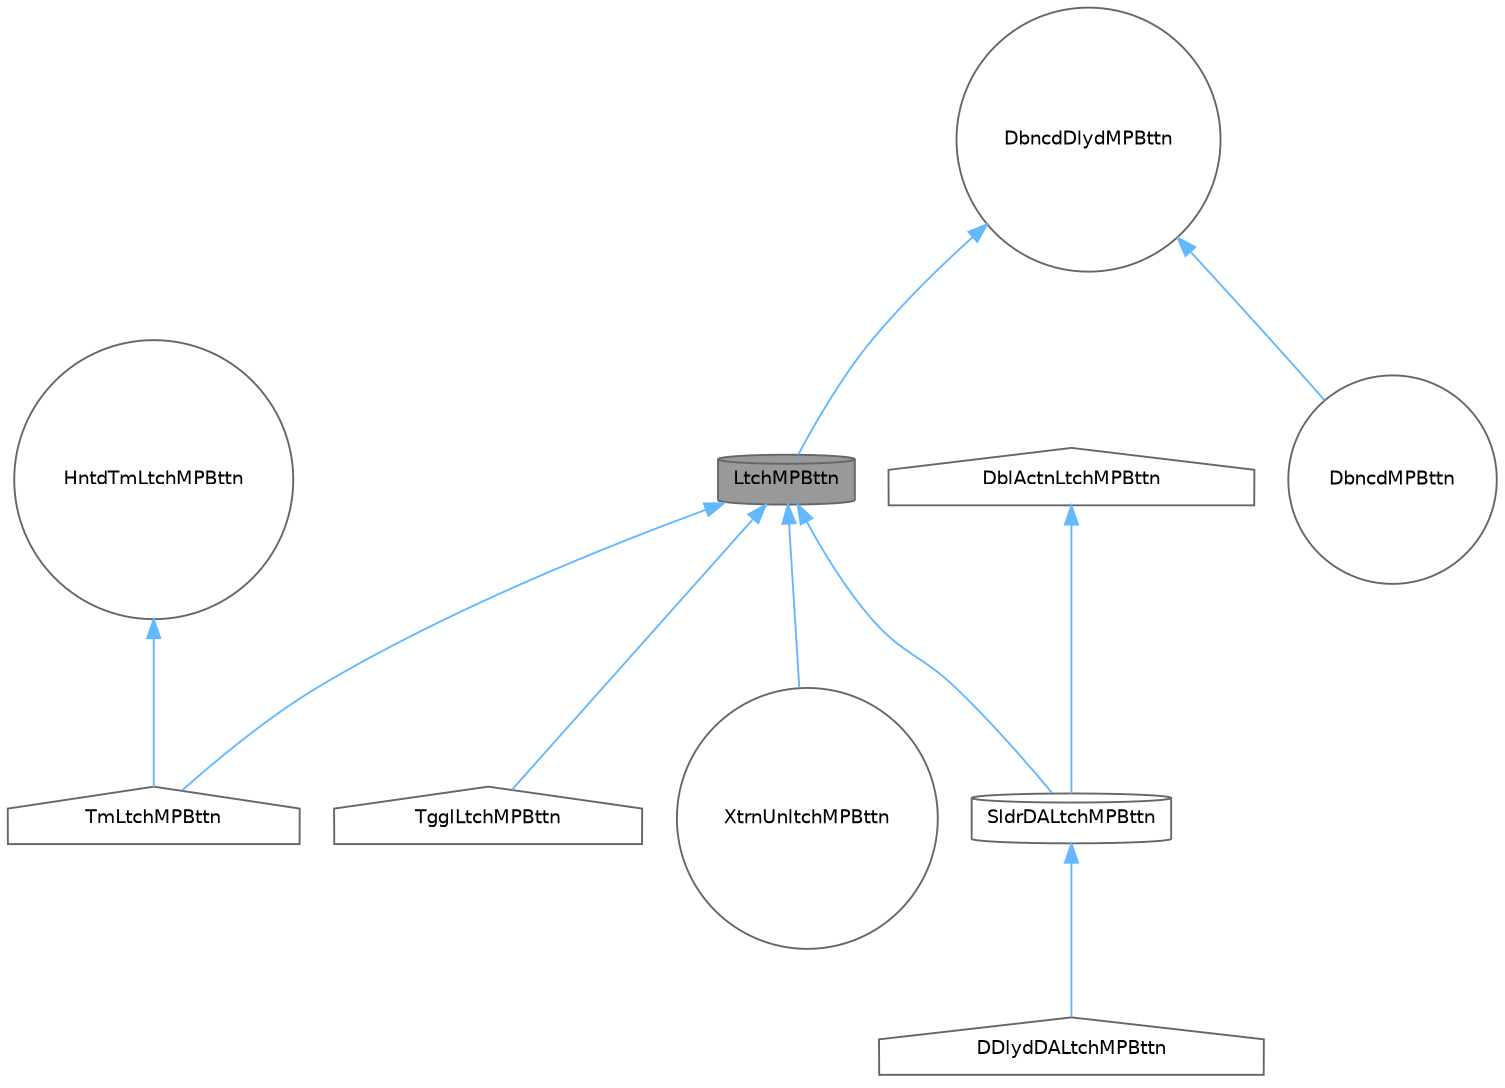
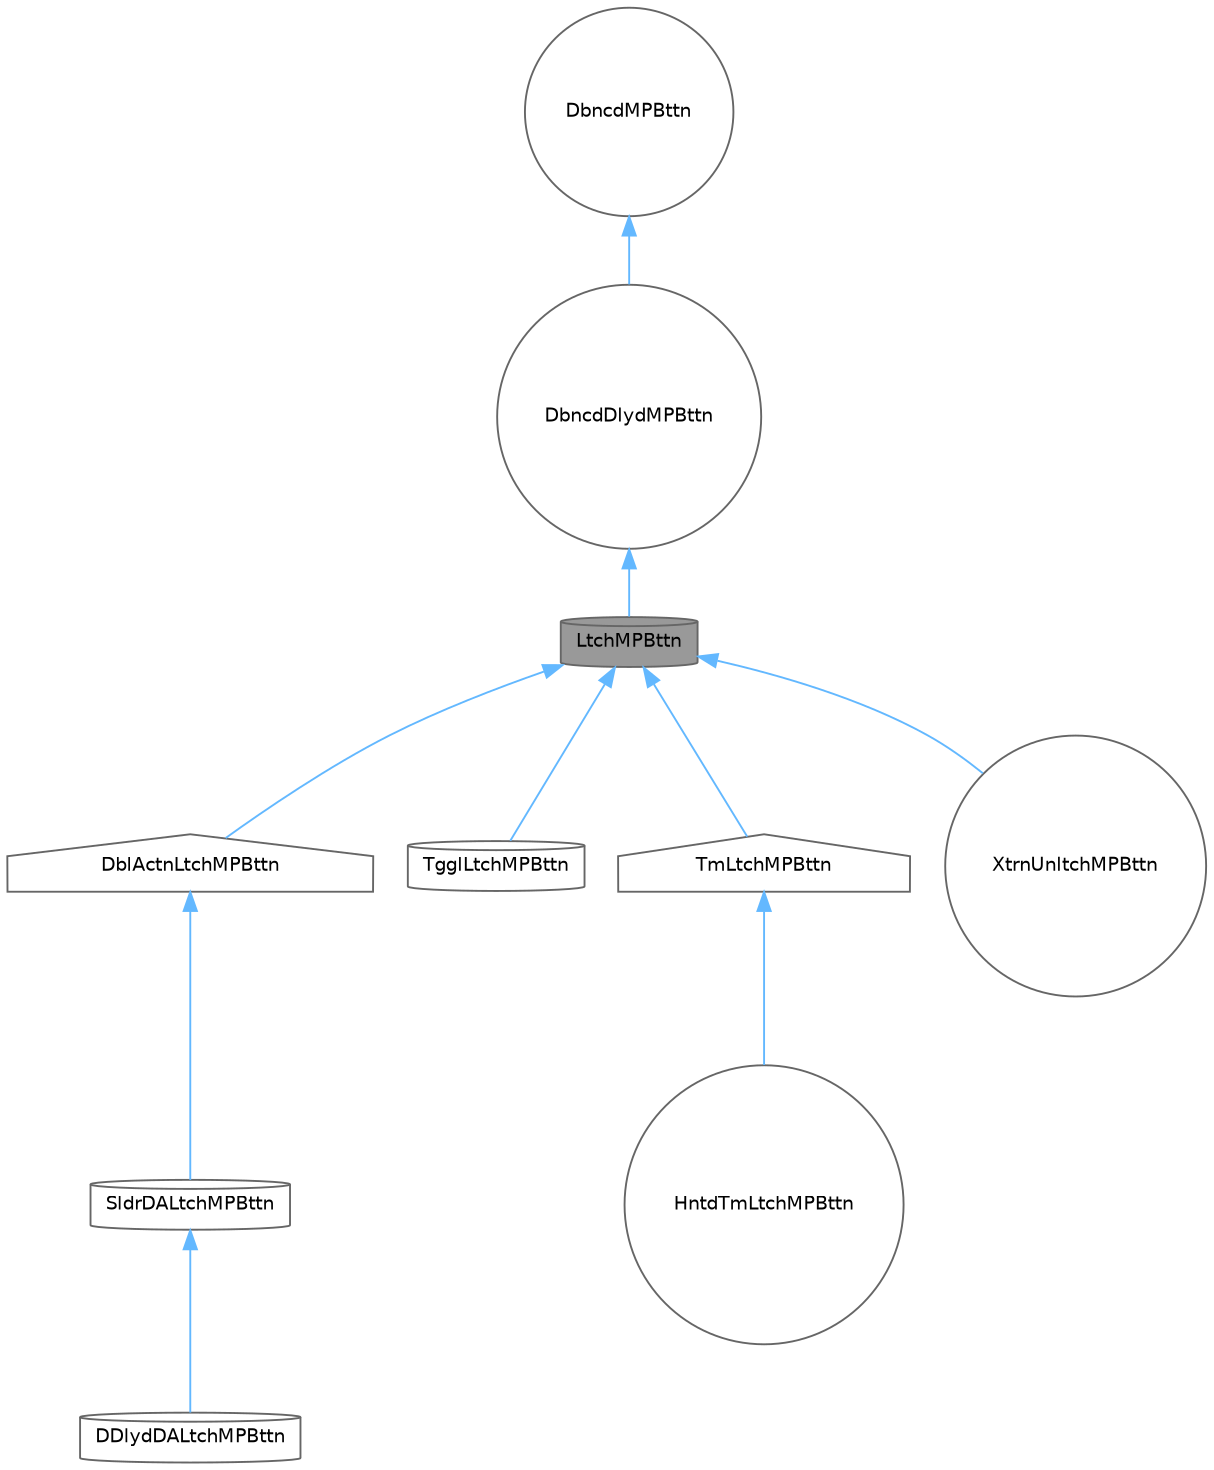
edge "DbncdMPBttn" -> "DbncdDlydMPBttn": reversed
edge "SldrDALtchMPBttn" -> "LtchMPBttn": now "DblActnLtchMPBttn" -> "LtchMPBttn"
edge "TmLtchMPBttn" -> "HntdTmLtchMPBttn": reversed
node "TgglLtchMPBttn": shape house -> cylinder
node "DDlydDALtchMPBttn": shape house -> cylinder
